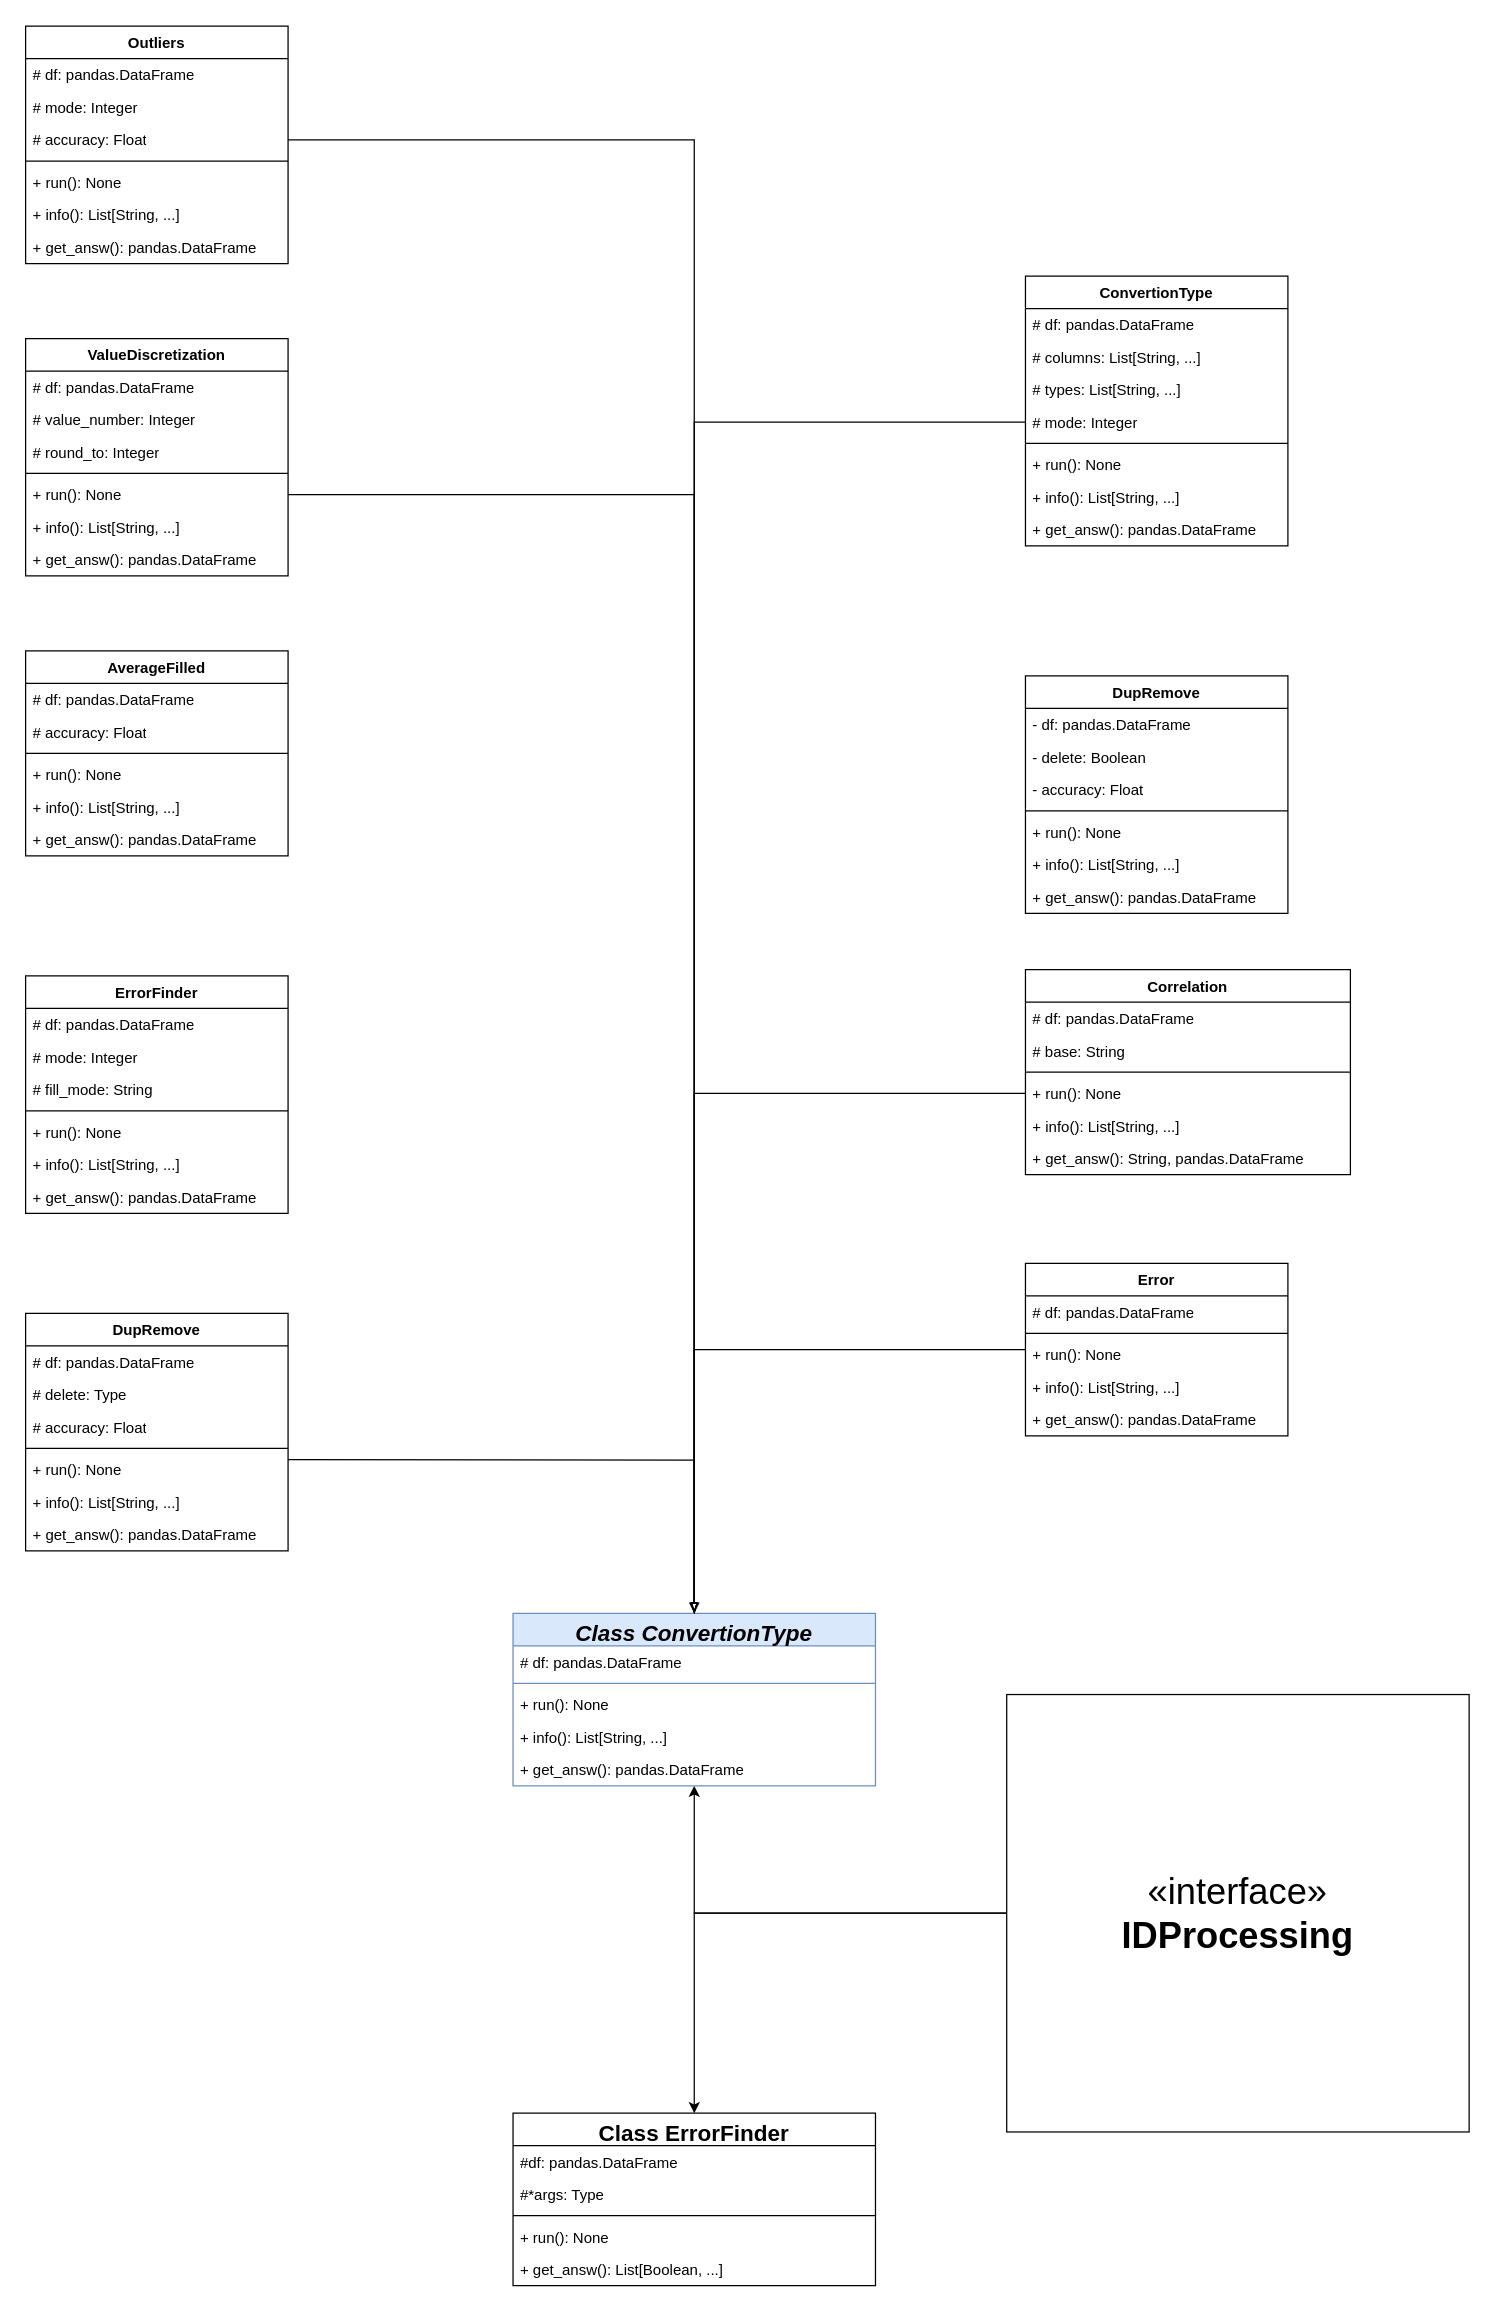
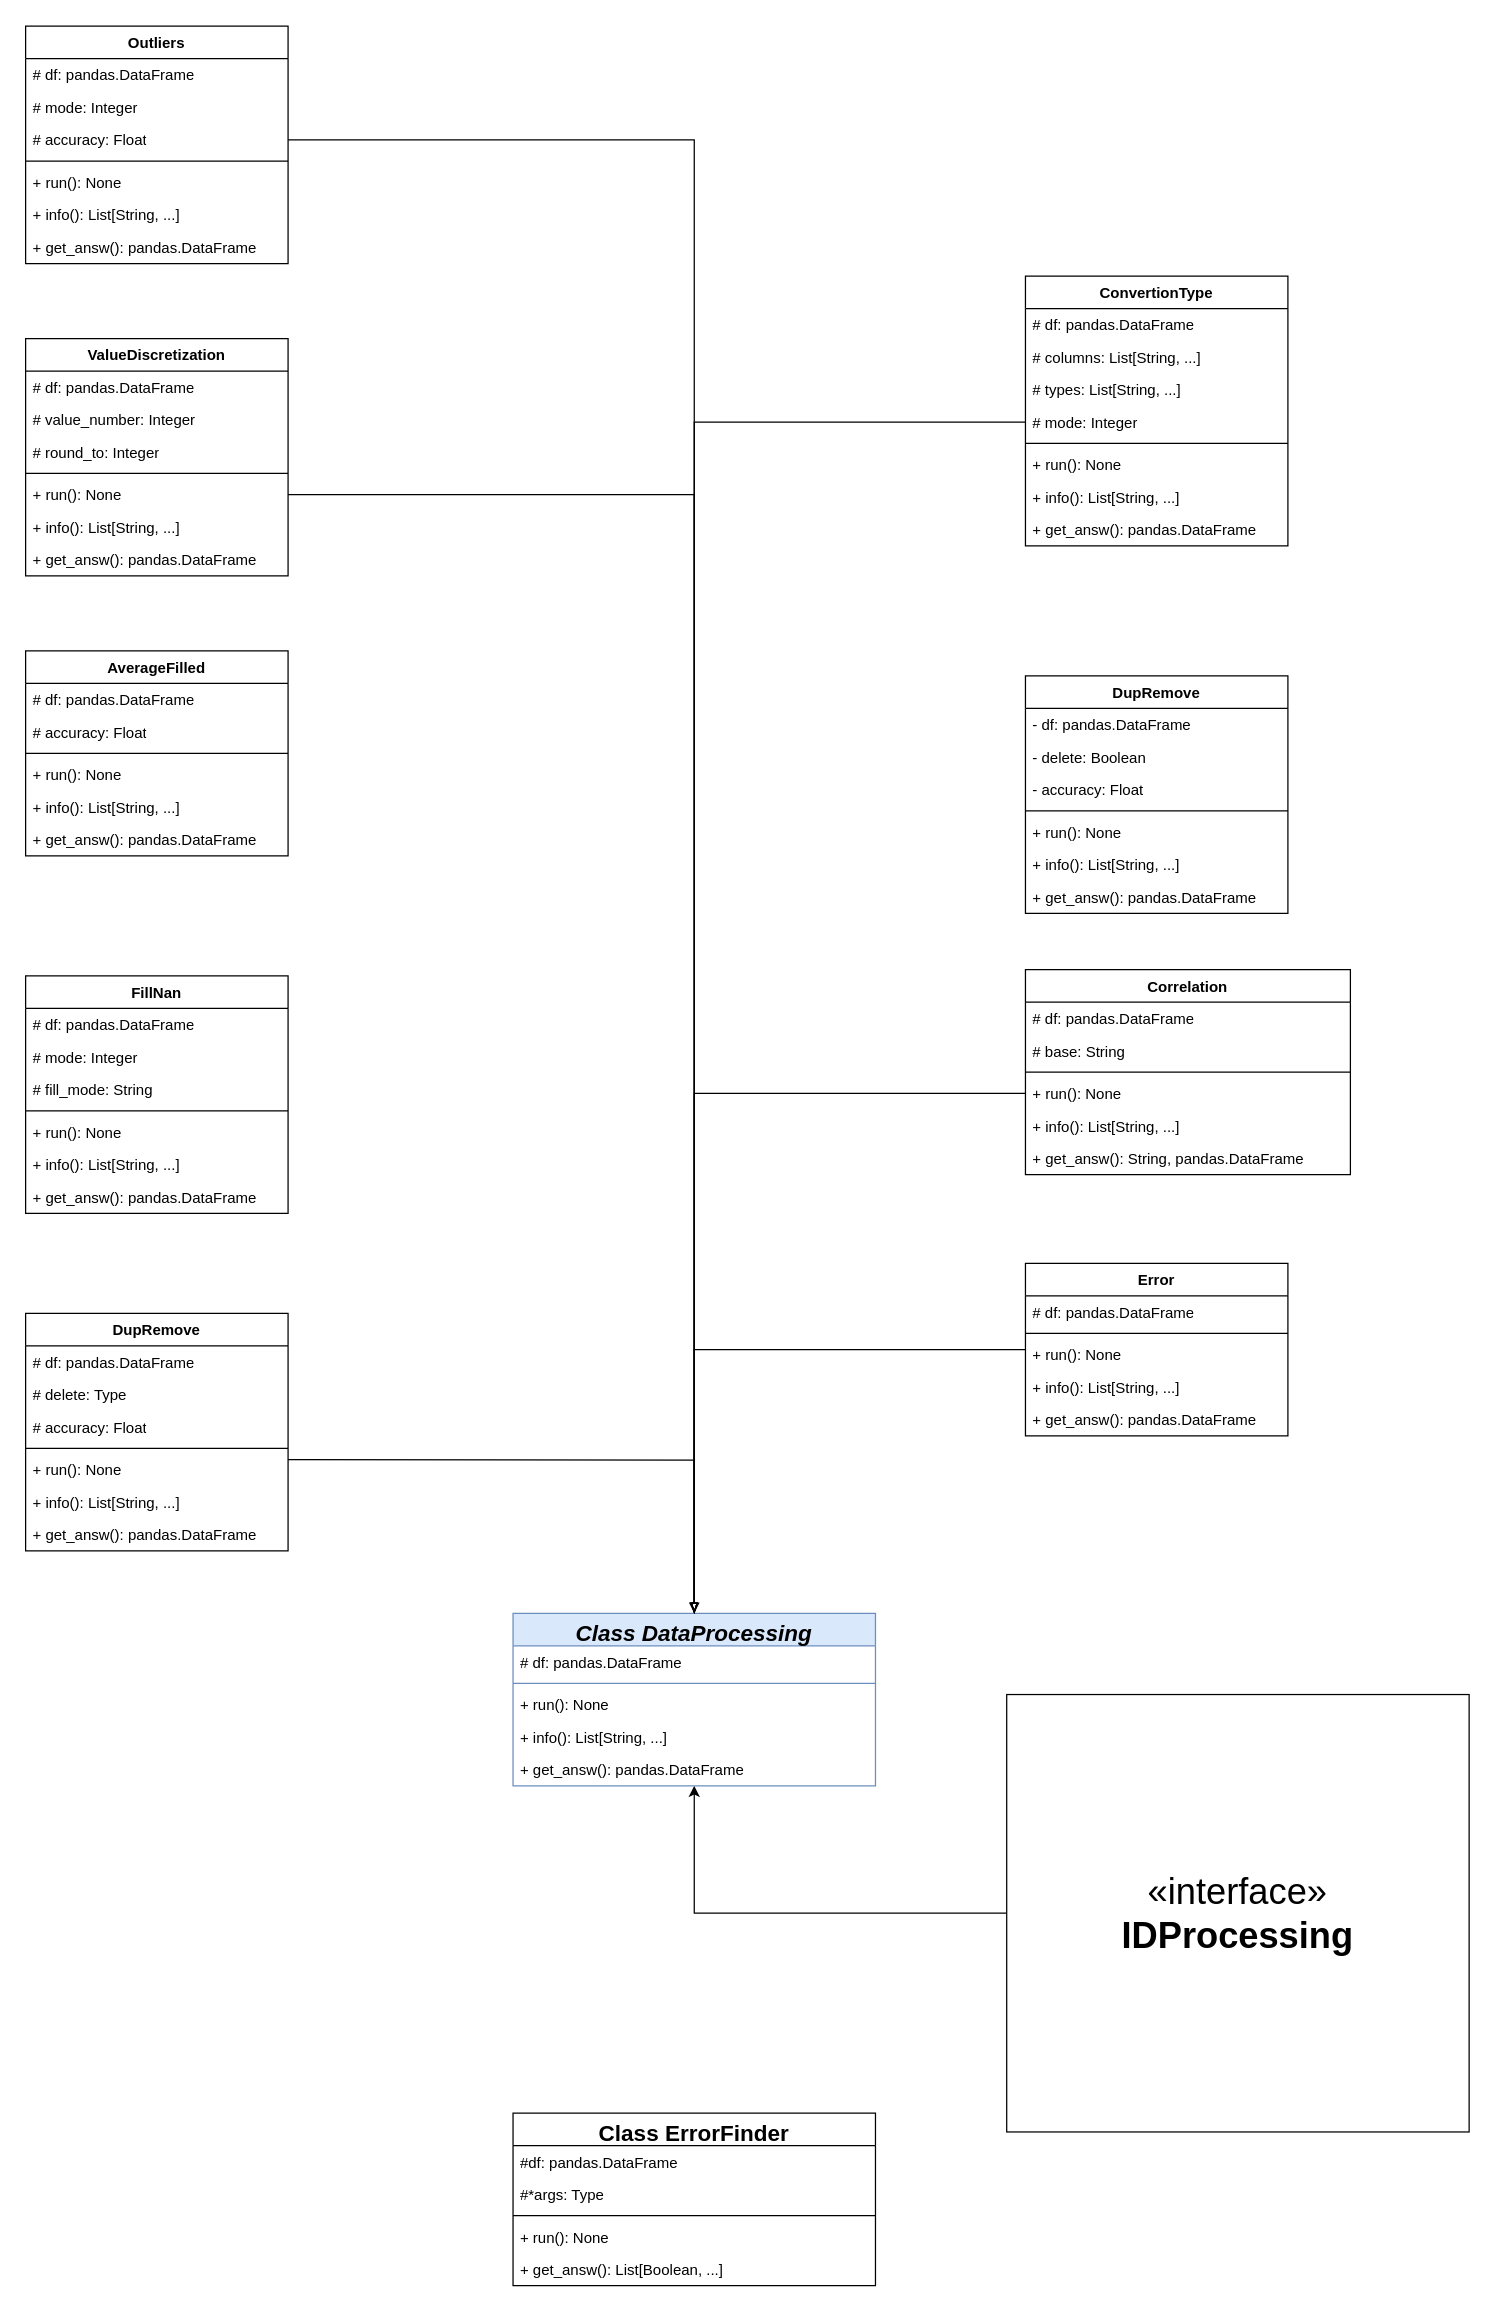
node "ErrorFinder": label "ErrorFinder" -> "FillNan"
node "Class ConvertionType": label "Class ConvertionType" -> "Class DataProcessing"
edge "«interface» IDProcessing" -> "Class ErrorFinder": removed
